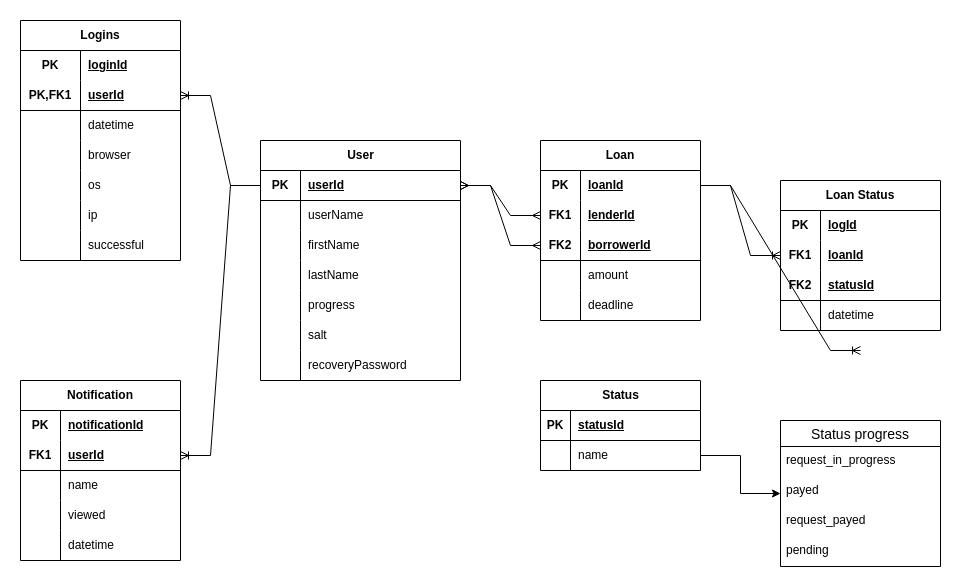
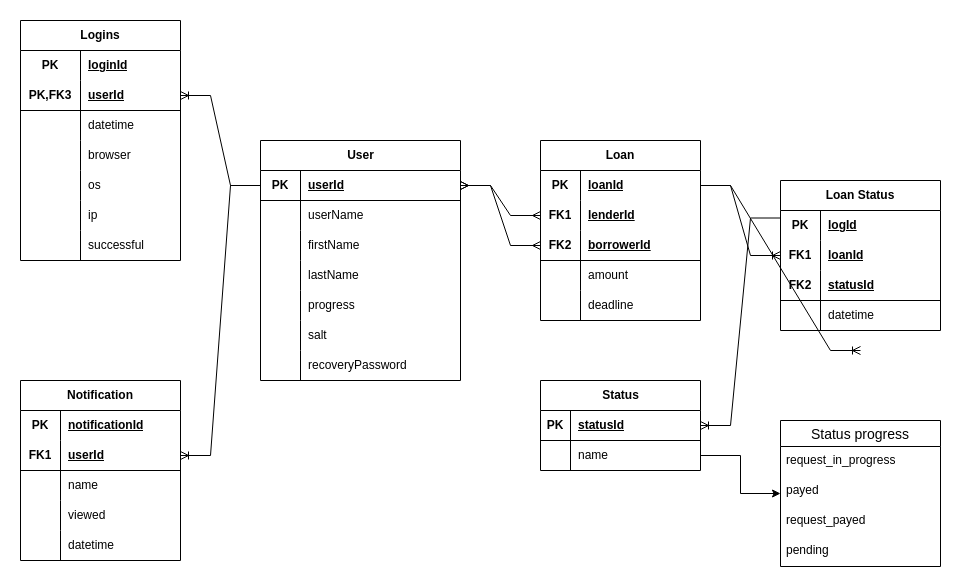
node "PK,FK1": label "PK,FK1" -> "PK,FK3"
edge "Loan Status" -> "Status": added
